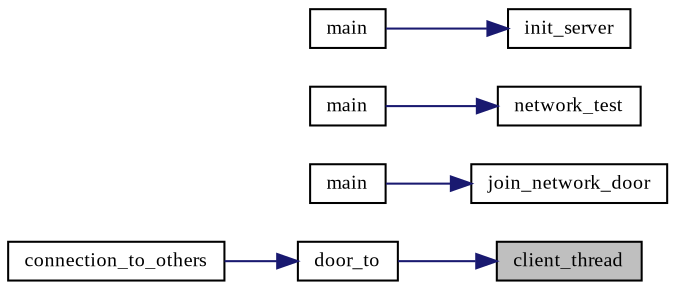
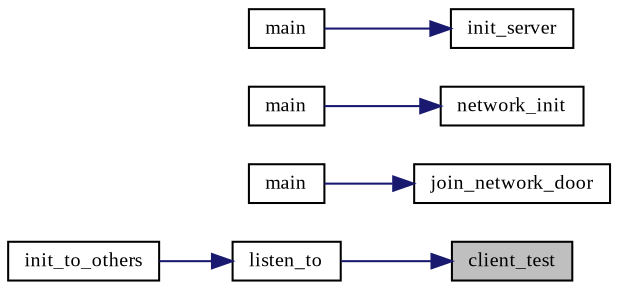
node "network_test": label "network_test" -> "network_init"
node "connection_to_others": label "connection_to_others" -> "init_to_others"
node "door_to": label "door_to" -> "listen_to"
node "client_thread": label "client_thread" -> "client_test"
